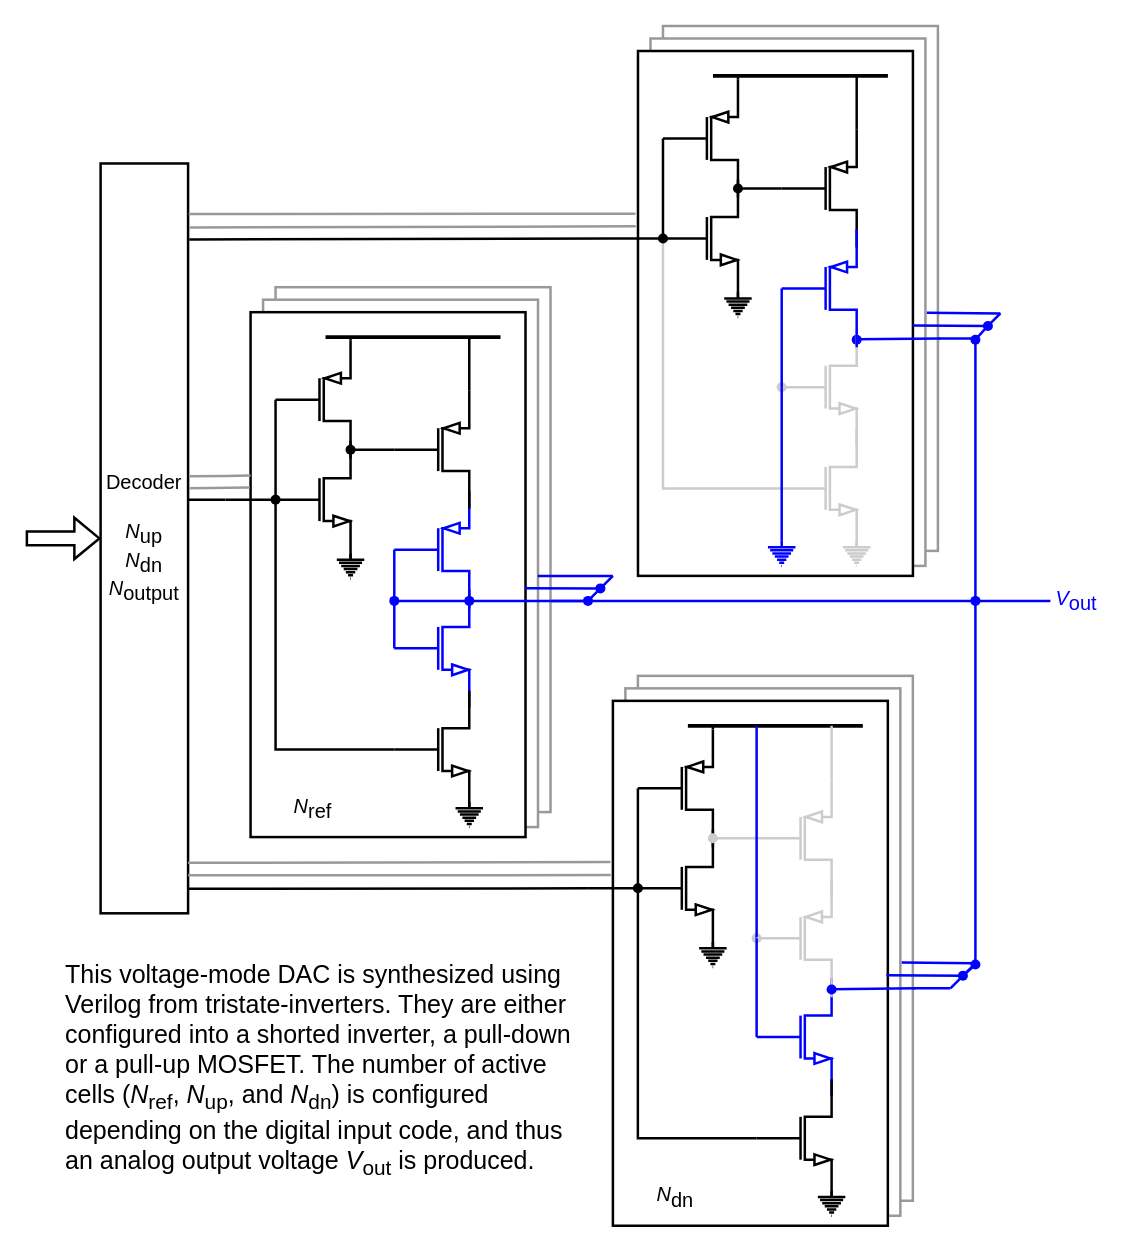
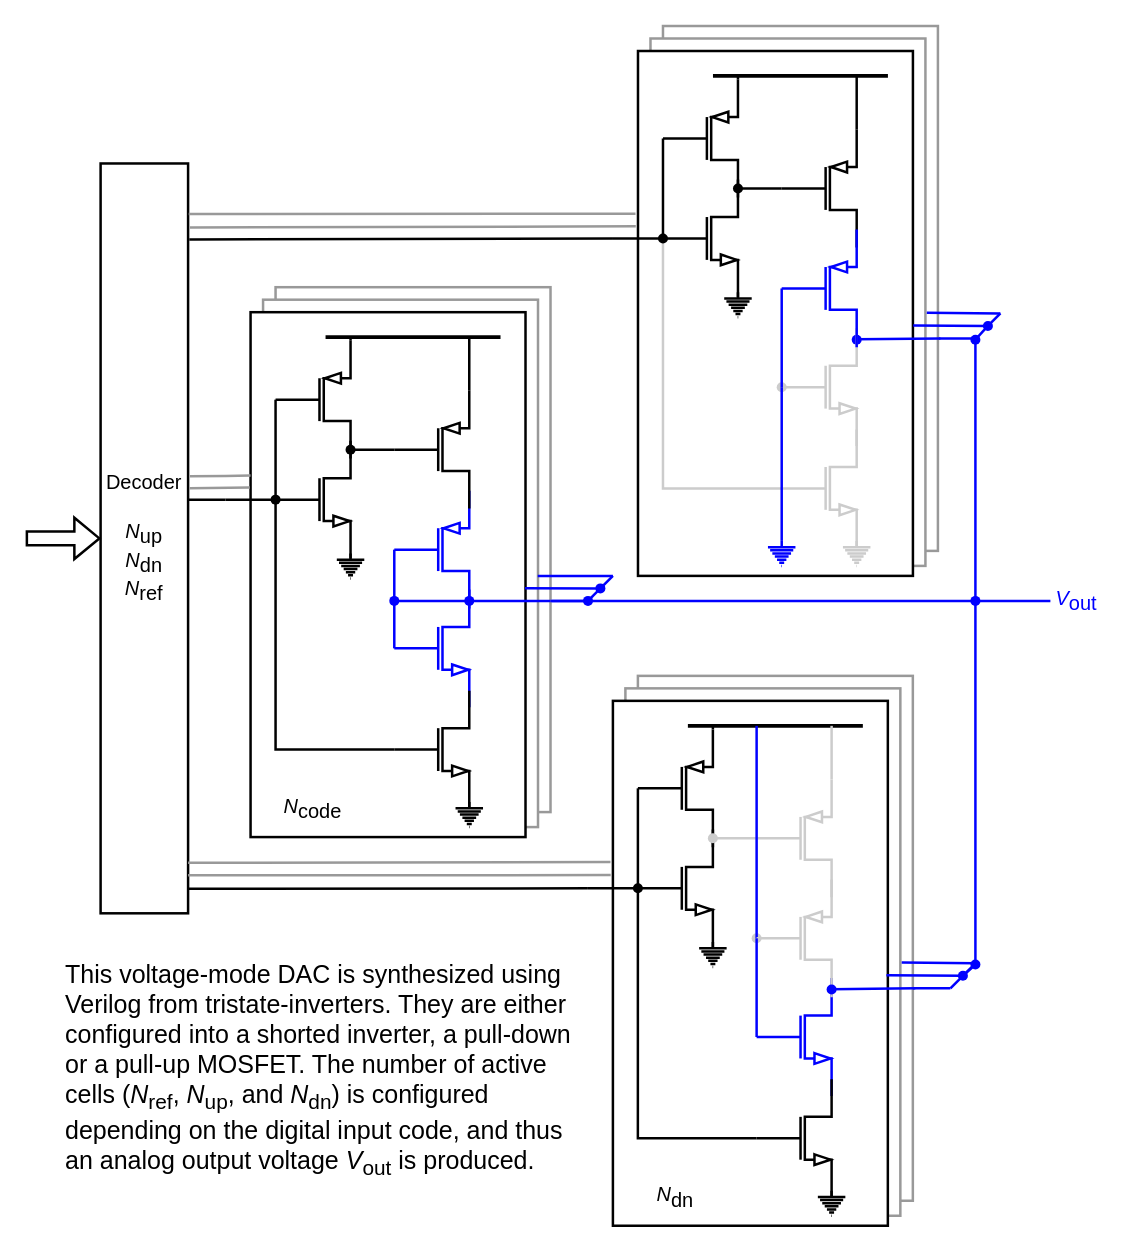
node "DecoderNupNdnNoutput": label "DecoderNupNdnNoutput" -> "DecoderNupNdnNref"
node "Nref": label "Nref" -> "Ncode"
